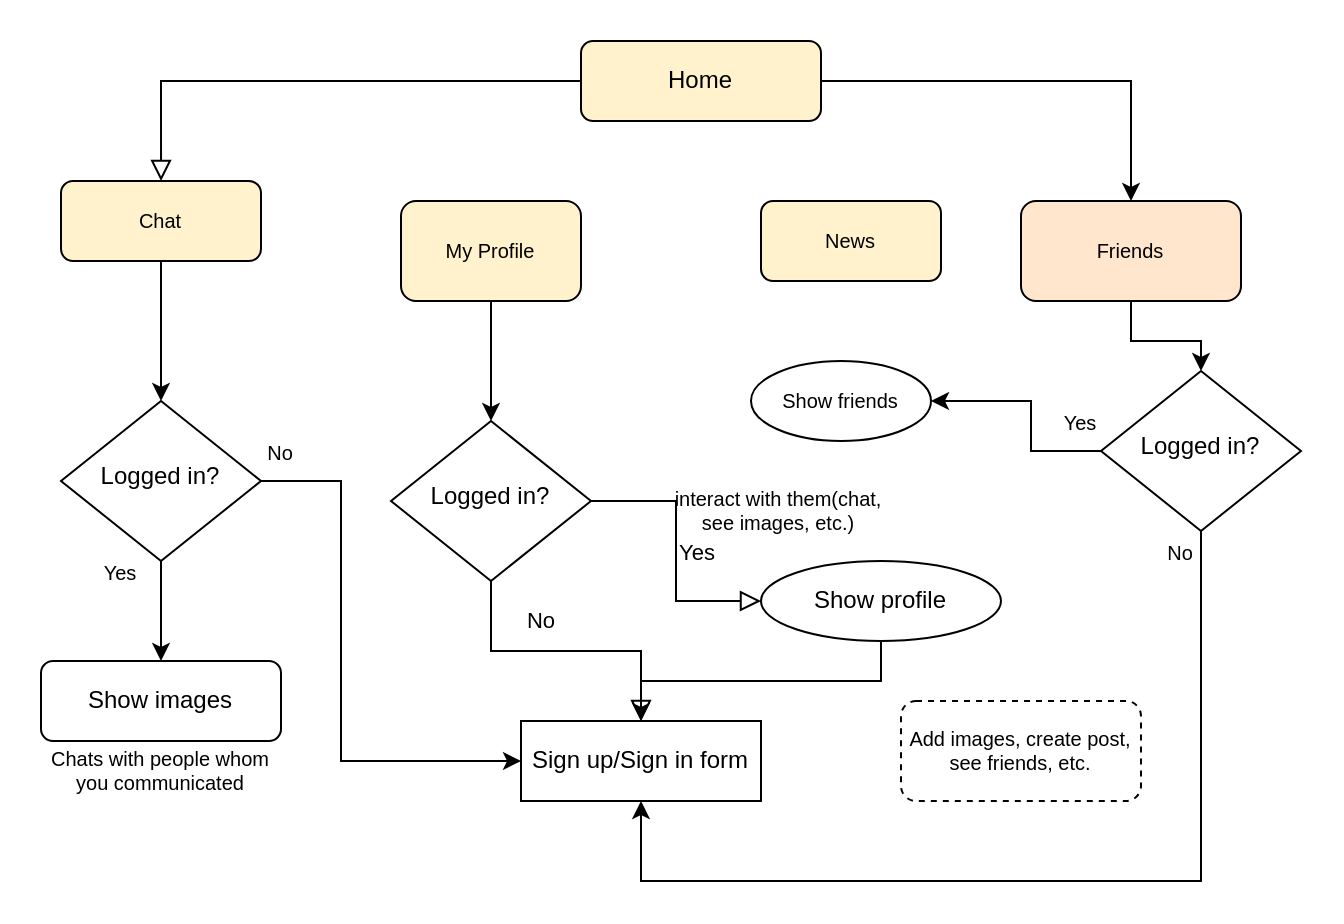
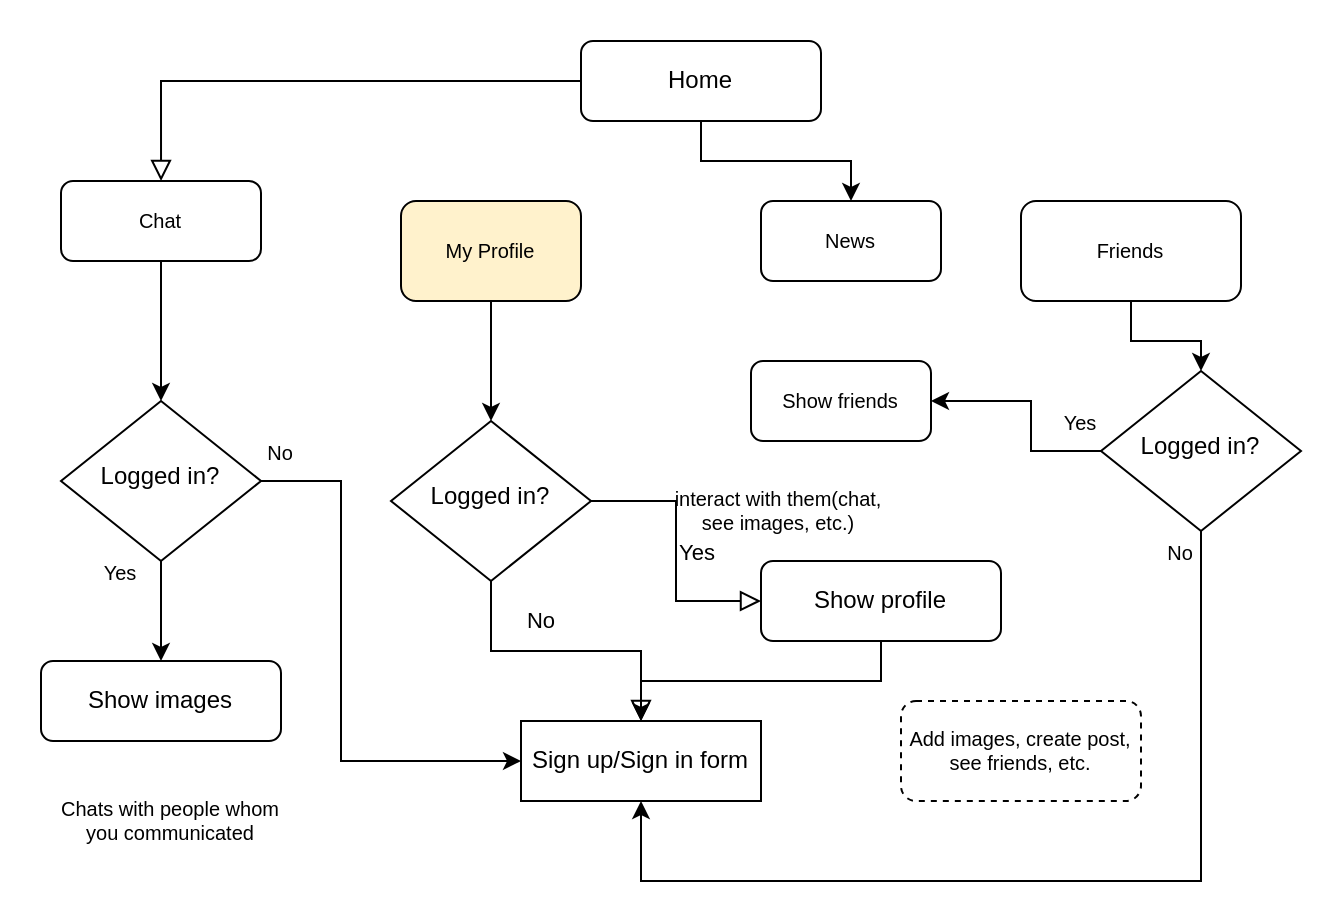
node "Home": fillcolor #fff2cc -> #ffffff
edge "Home" -> "Friends": removed
edge "Home" -> "News": added
node "Chat": fillcolor #fff2cc -> #ffffff
node "News": fillcolor #fff2cc -> #ffffff
node "Friends": fillcolor #ffe6cc -> #ffffff
node "Show friends": shape ellipse -> rounded rectangle
node "Show profile": shape ellipse -> rounded rectangle
node "Chats with people whom you communicated": moved (161, 771) -> (171, 821)
